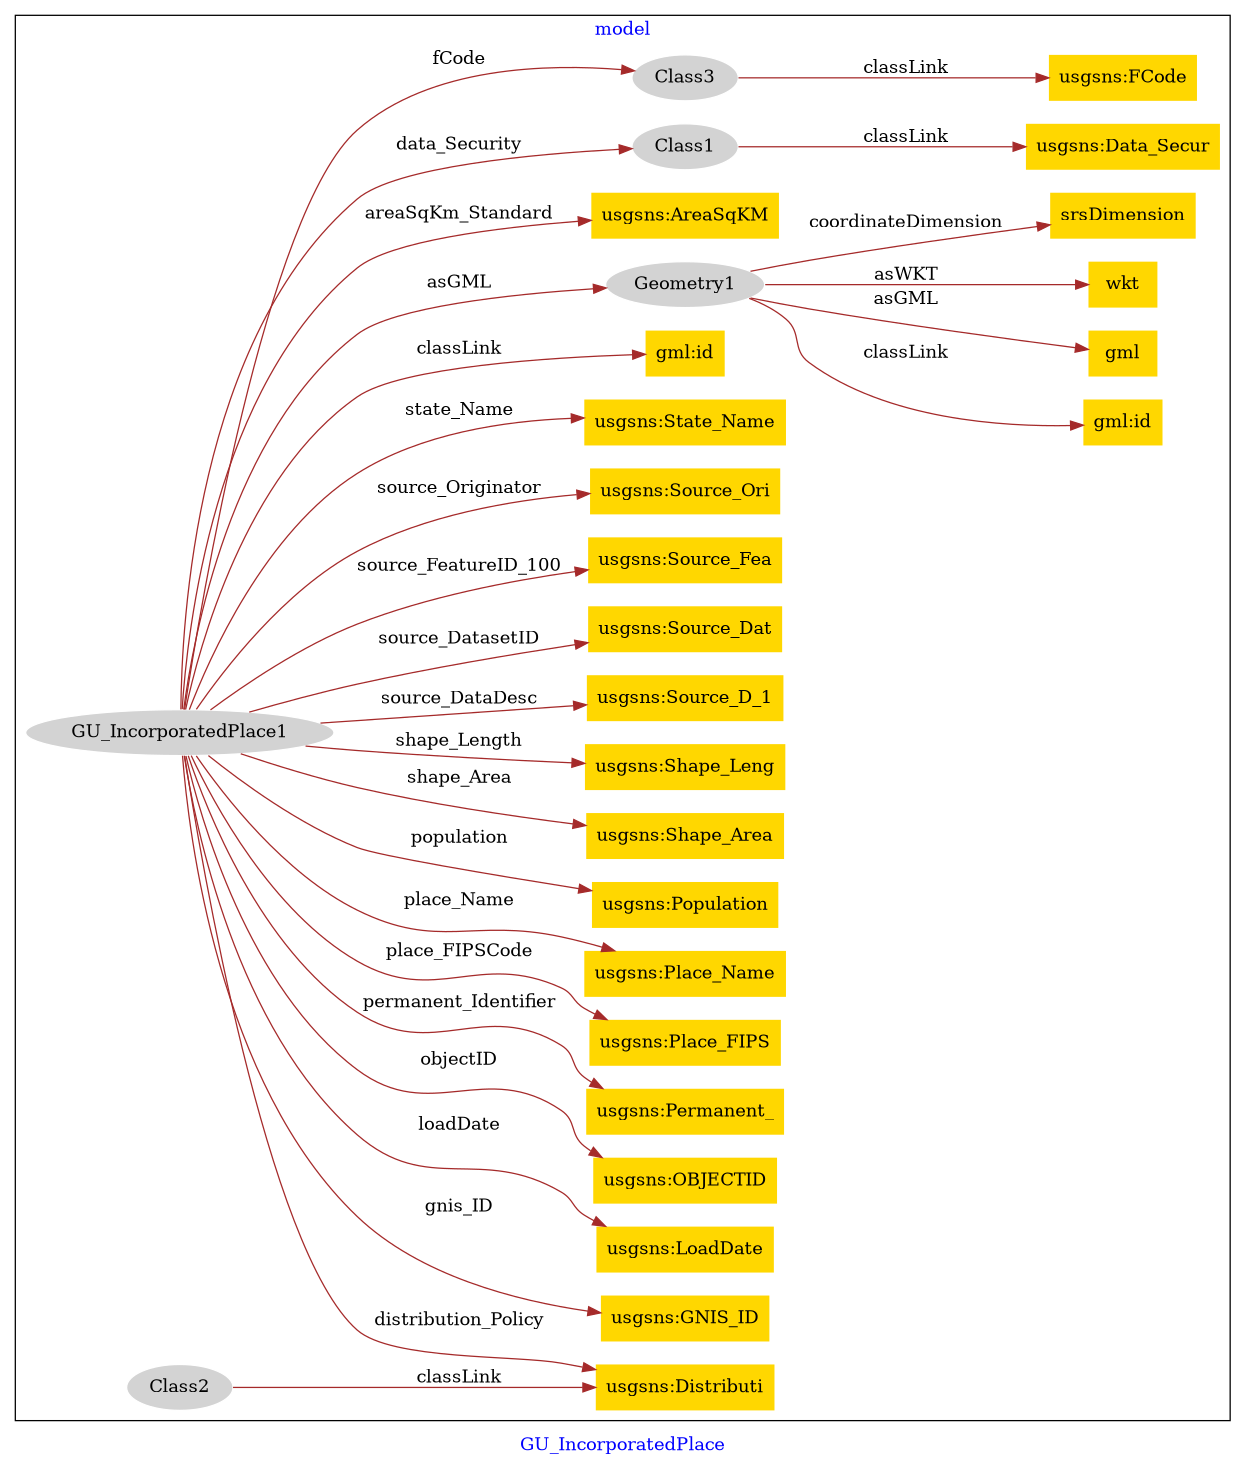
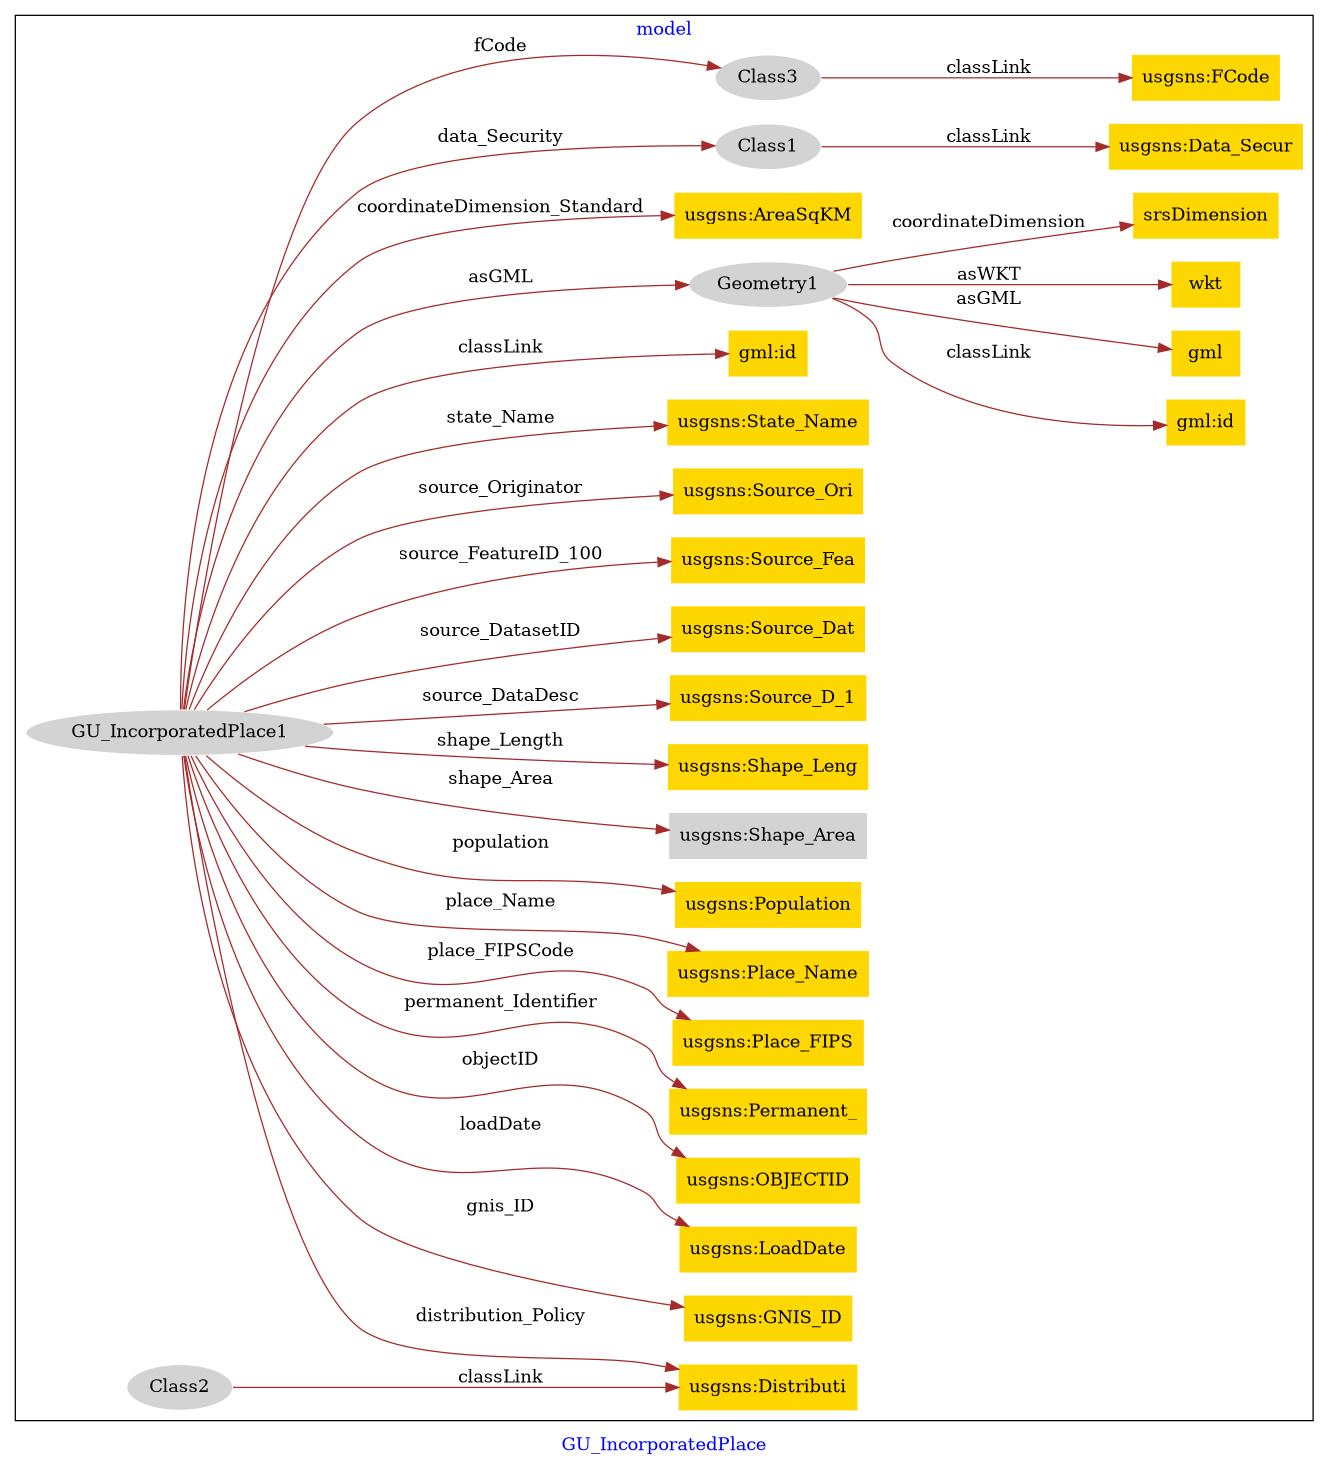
edge "GU_IncorporatedPlace1" -> "usgsns:AreaSqKM": label "areaSqKm_Standard" -> "coordinateDimension_Standard"
node "usgsns:Shape_Area": fillcolor gold -> lightgray
